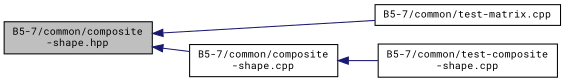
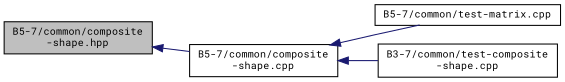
edge "B5-7/common/test-matrix.cpp" -> "B5-7/common/composite -shape.hpp": now "B5-7/common/test-matrix.cpp" -> "B5-7/common/composite -shape.cpp"
node "B5-7/common/test-composite -shape.cpp": label "B5-7/common/test-composite -shape.cpp" -> "B3-7/common/test-composite -shape.cpp"
